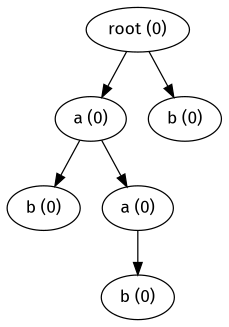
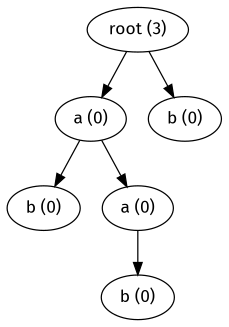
node "root (0)": label "root (0)" -> "root (3)"
